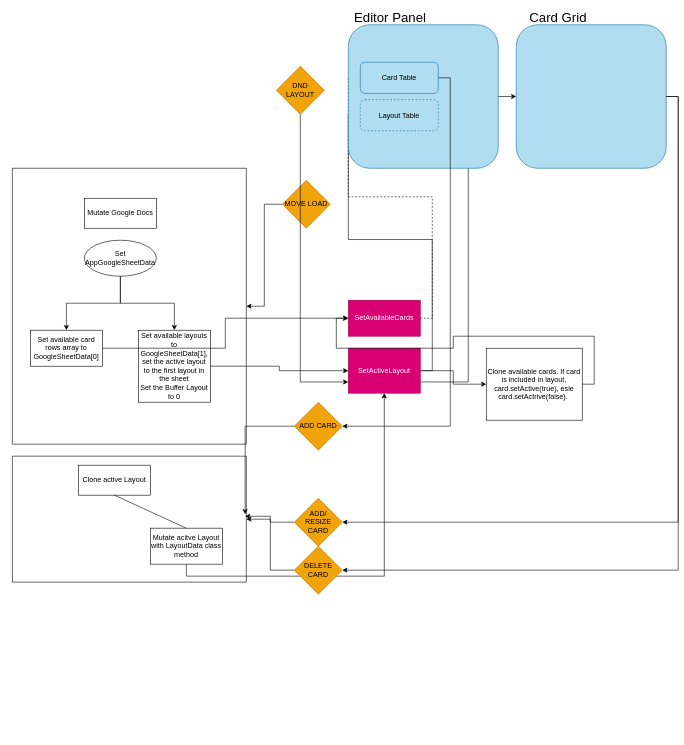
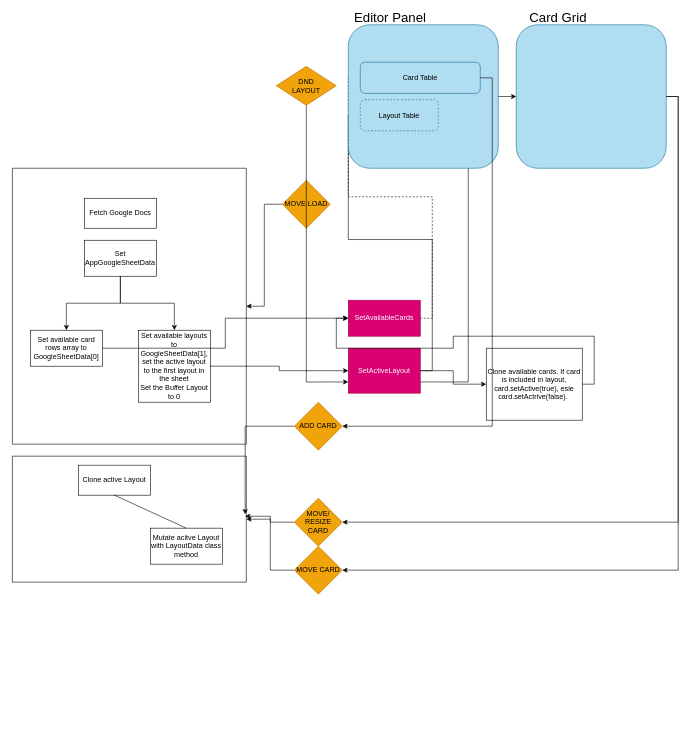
node "Card Table": size 78x31 -> 120x31
node "DND LAYOUT": size 48x48 -> 60x39
node "Mutate Google Docs": label "Mutate Google Docs" -> "Fetch Google Docs"
node "Set AppGoogleSheetData": shape ellipse -> rectangle
node "ADD/ RESIZE CARD": label "ADD/ RESIZE CARD" -> "MOVE/ RESIZE CARD"
node "DELETE CARD": label "DELETE CARD" -> "MOVE CARD"
edge "Mutate acitve Layout with LayoutData class method" -> "SetActiveLayout": removed
